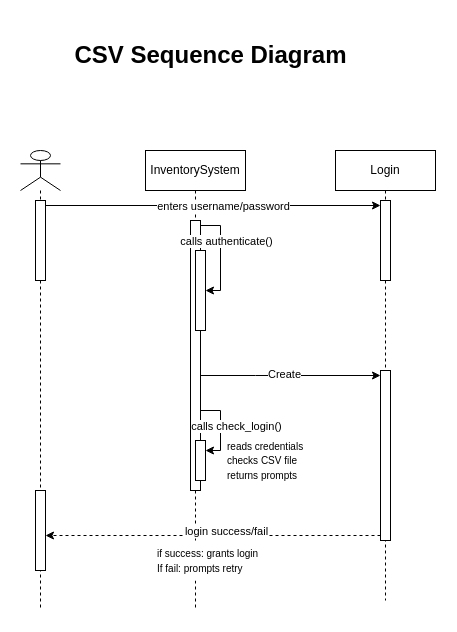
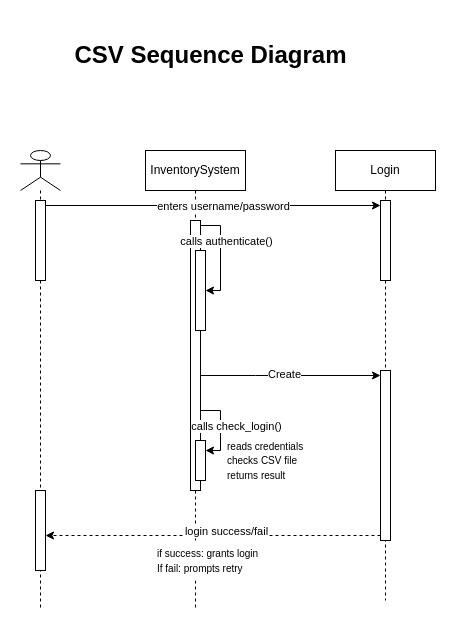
node "reads credentials checks CSV file returns prompts": label "reads credentials checks CSV file returns prompts" -> "reads credentials checks CSV file returns result"
